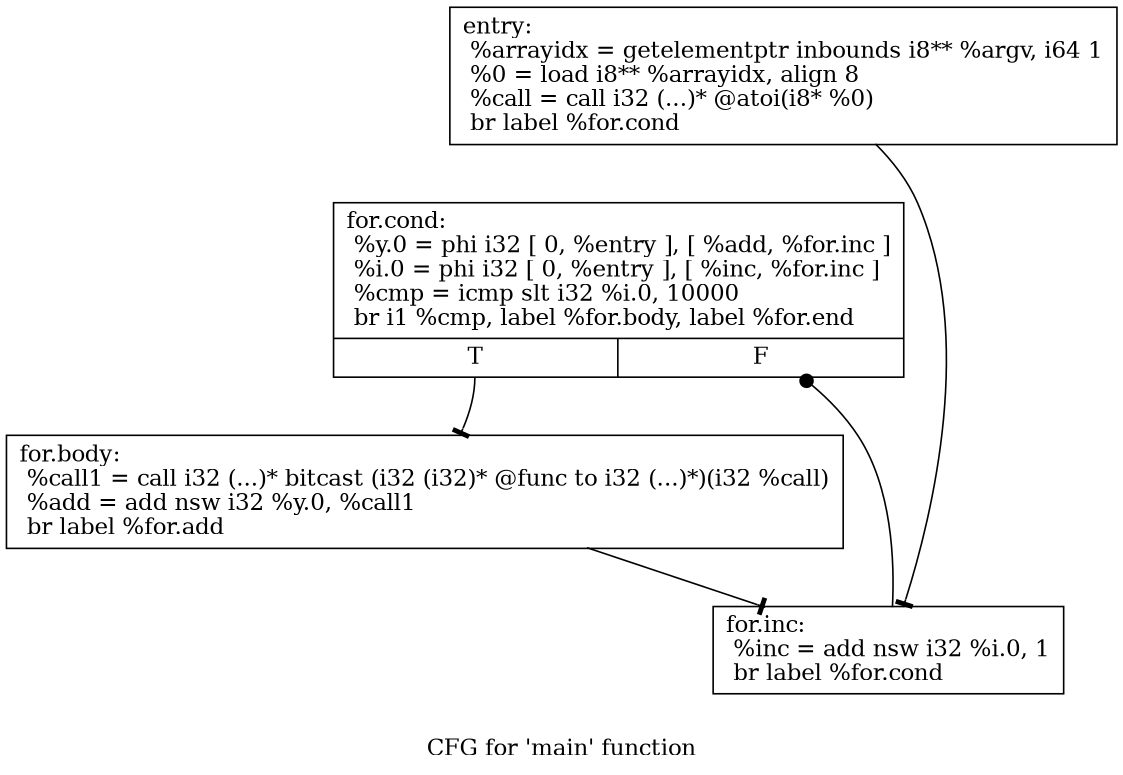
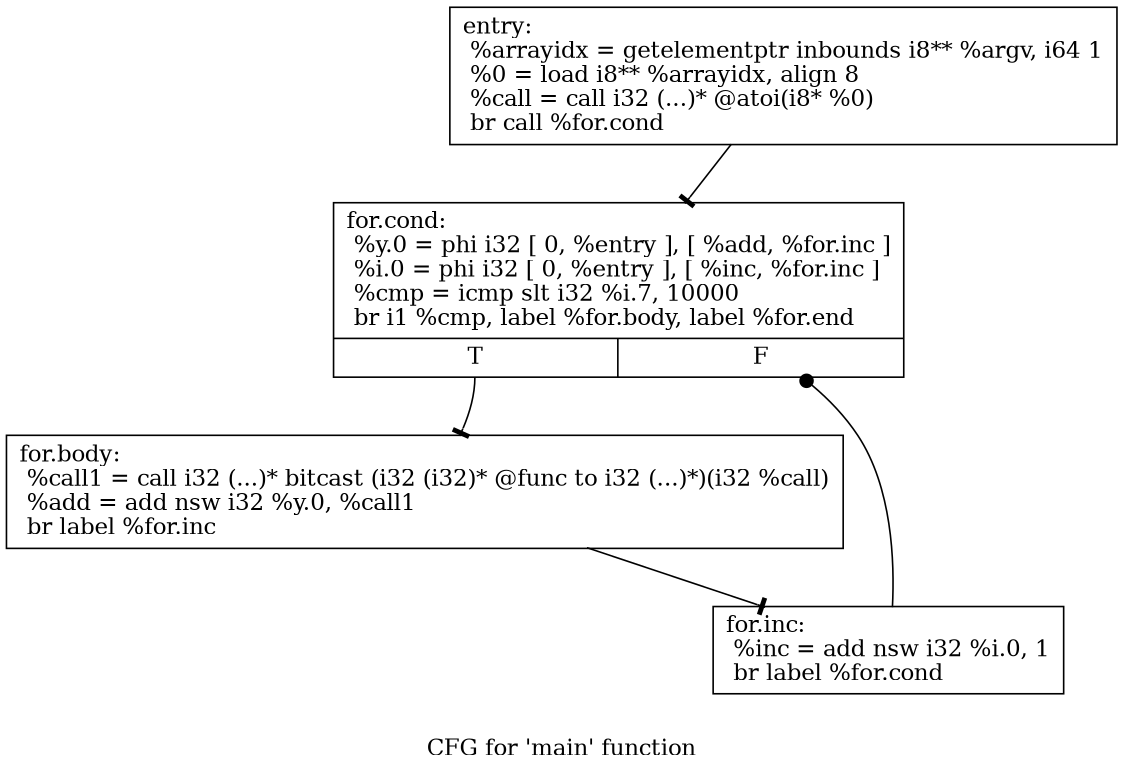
node "entry:": text "br label %for.cond" -> "br call %for.cond"
node "for.cond:": text "%cmp = icmp slt i32 %i.0, 10000" -> "%cmp = icmp slt i32 %i.7, 10000"
edge "entry:" -> "for.inc:": now "entry:" -> "for.cond:"
node "for.body:": text "br label %for.add" -> "br label %for.inc"
